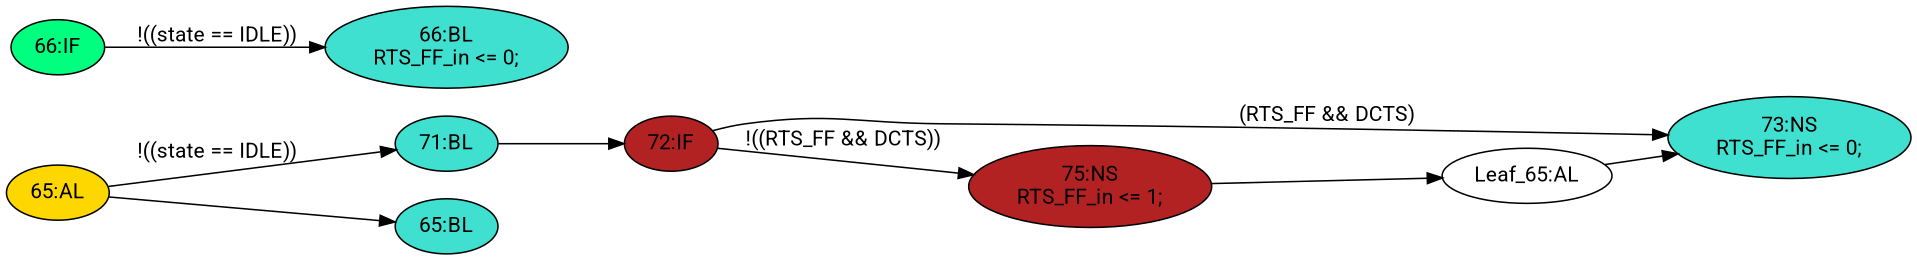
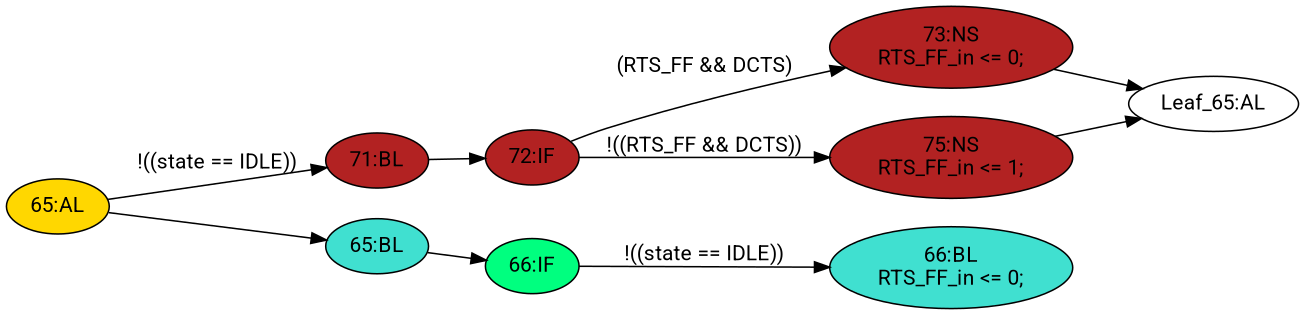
node "73:NS RTS_FF_in <= 0;": fillcolor turquoise -> firebrick
node "71:BL": fillcolor turquoise -> firebrick
edge "Leaf_65:AL" -> "73:NS RTS_FF_in <= 0;": reversed
edge "65:BL" -> "66:IF": added
